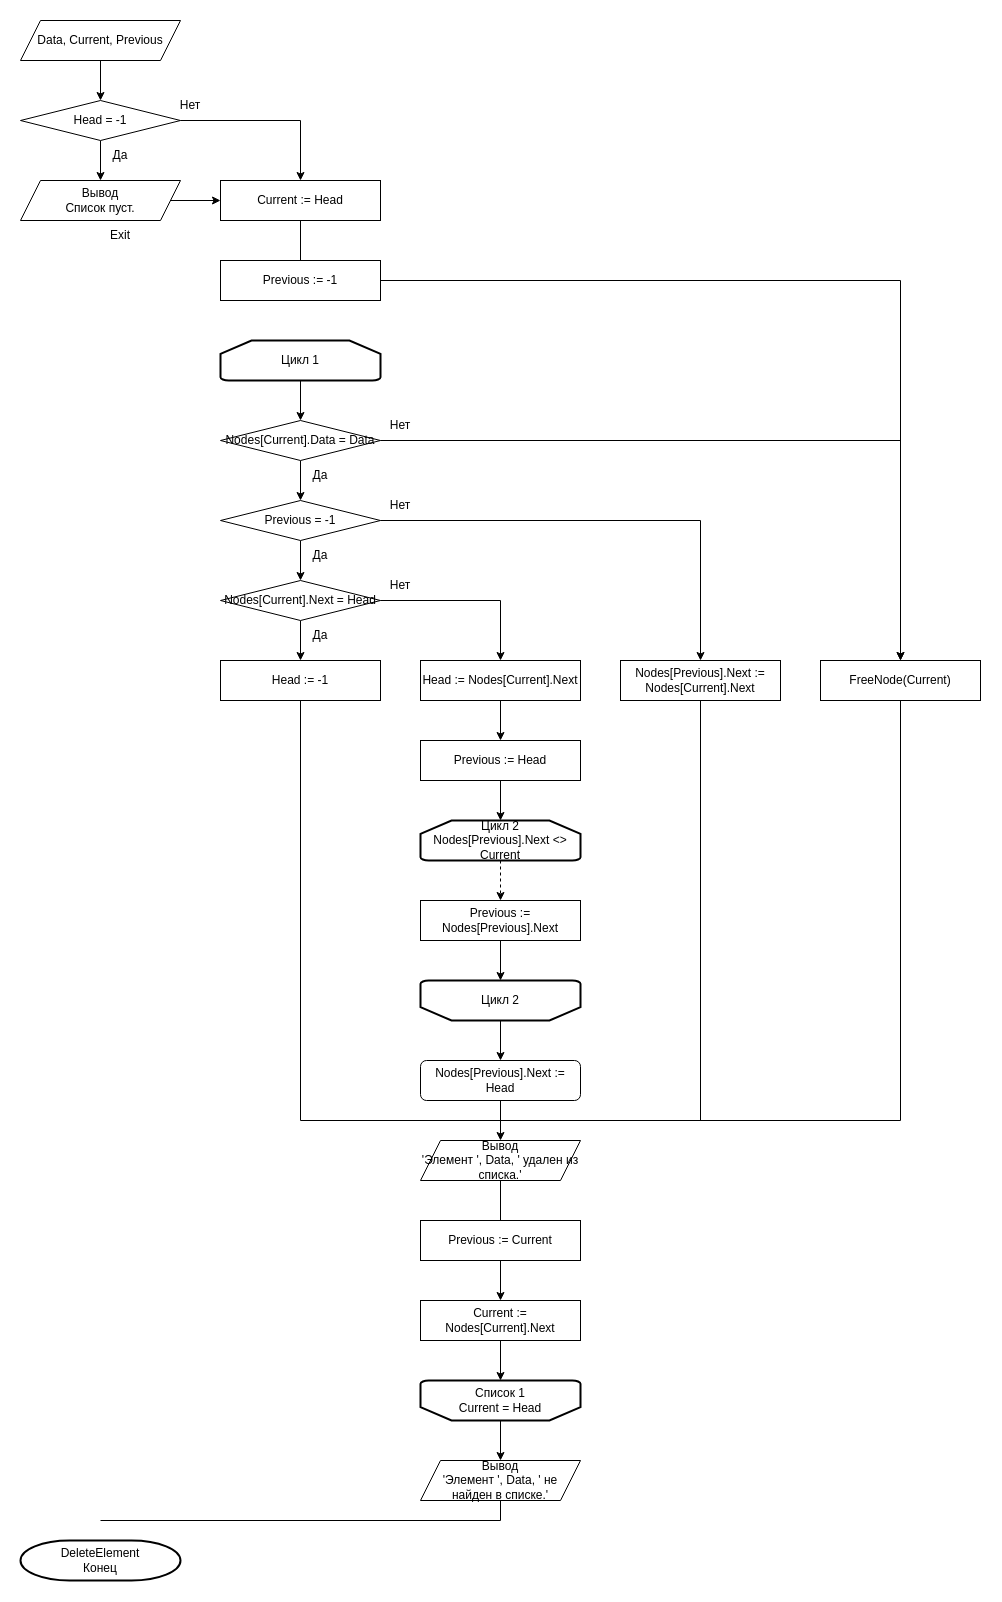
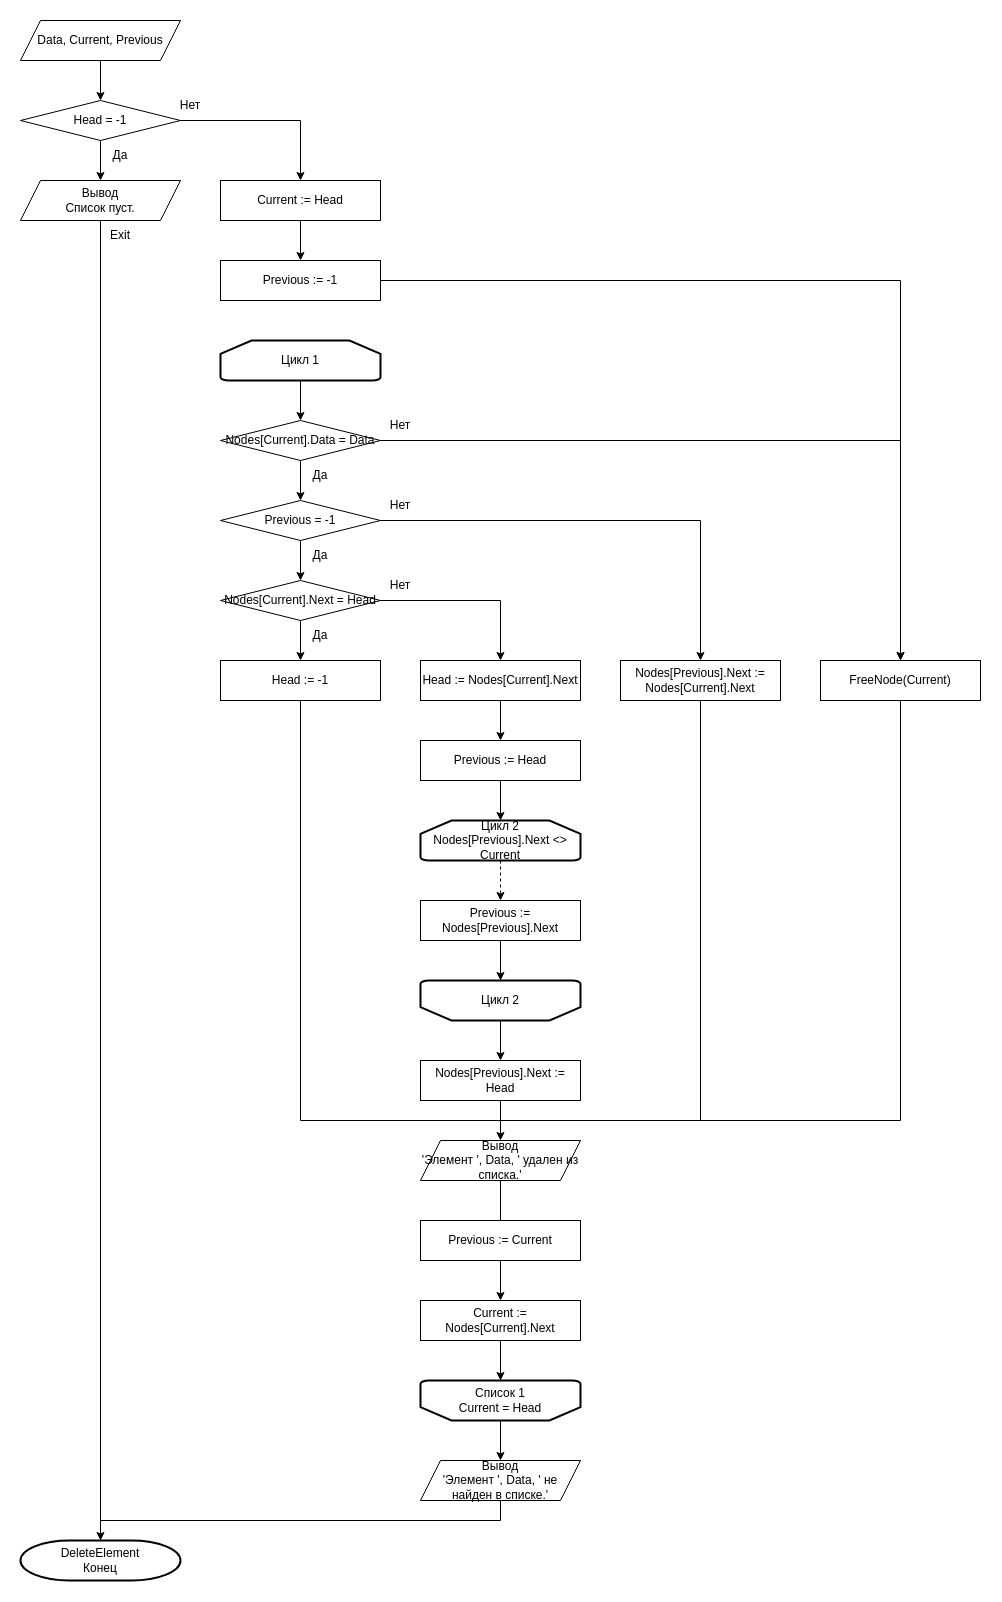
edge "Вывод Список пуст." -> "Current := Head": now "Вывод Список пуст." -> "DeleteElement Конец"
edge "Current := Head" -- "Previous := -1": arrowhead none -> classic
node "Nodes[Previous].Next := Head": shape rounded rectangle -> rectangle
